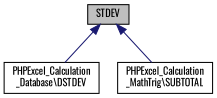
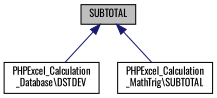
node "STDEV": label "STDEV" -> "SUBTOTAL"
